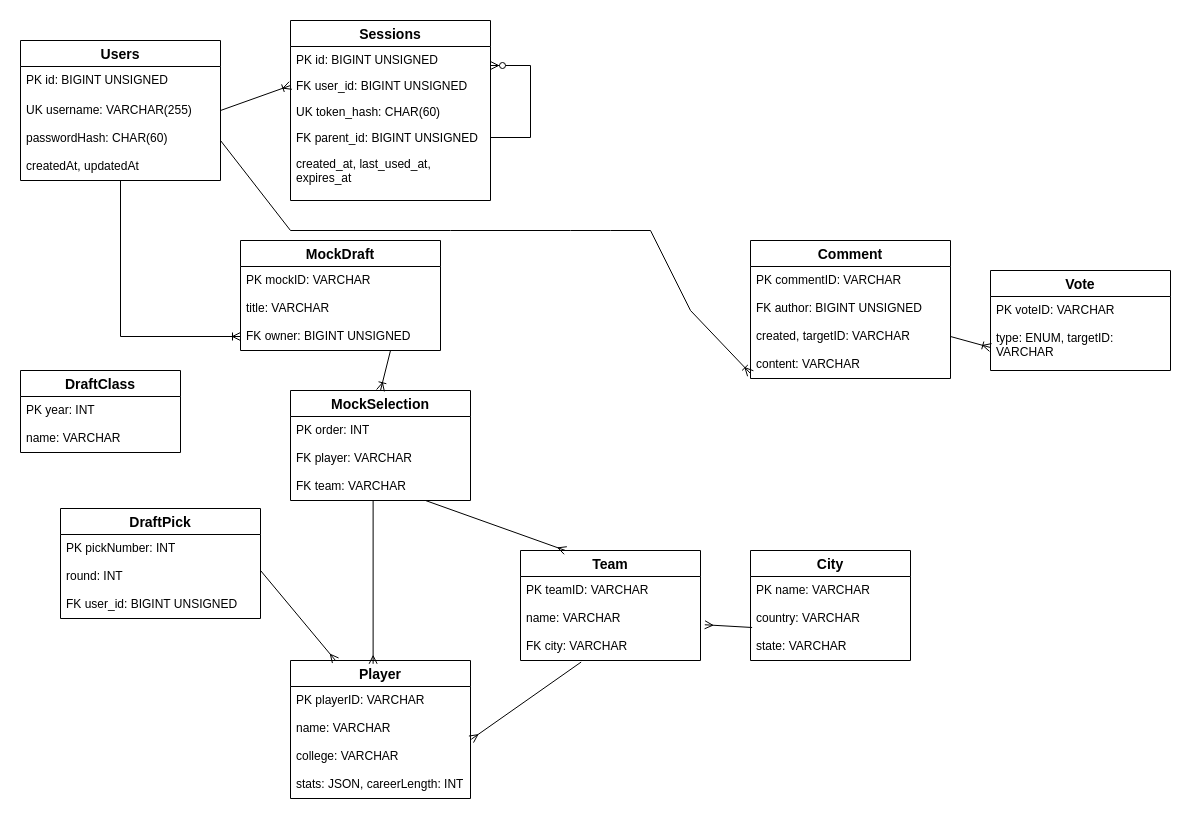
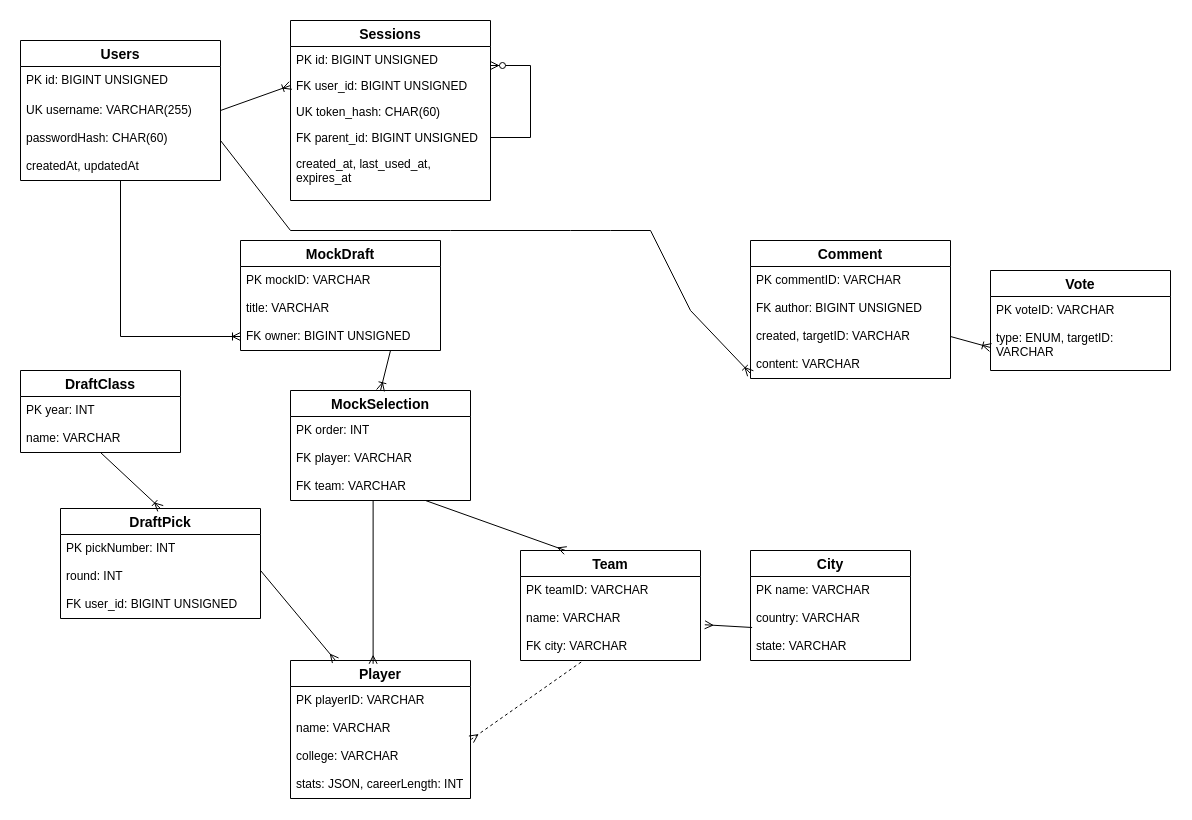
edge "DraftClass" -> "DraftPick": added
edge "FK city: VARCHAR" -> "college: VARCHAR": style solid -> dashed
